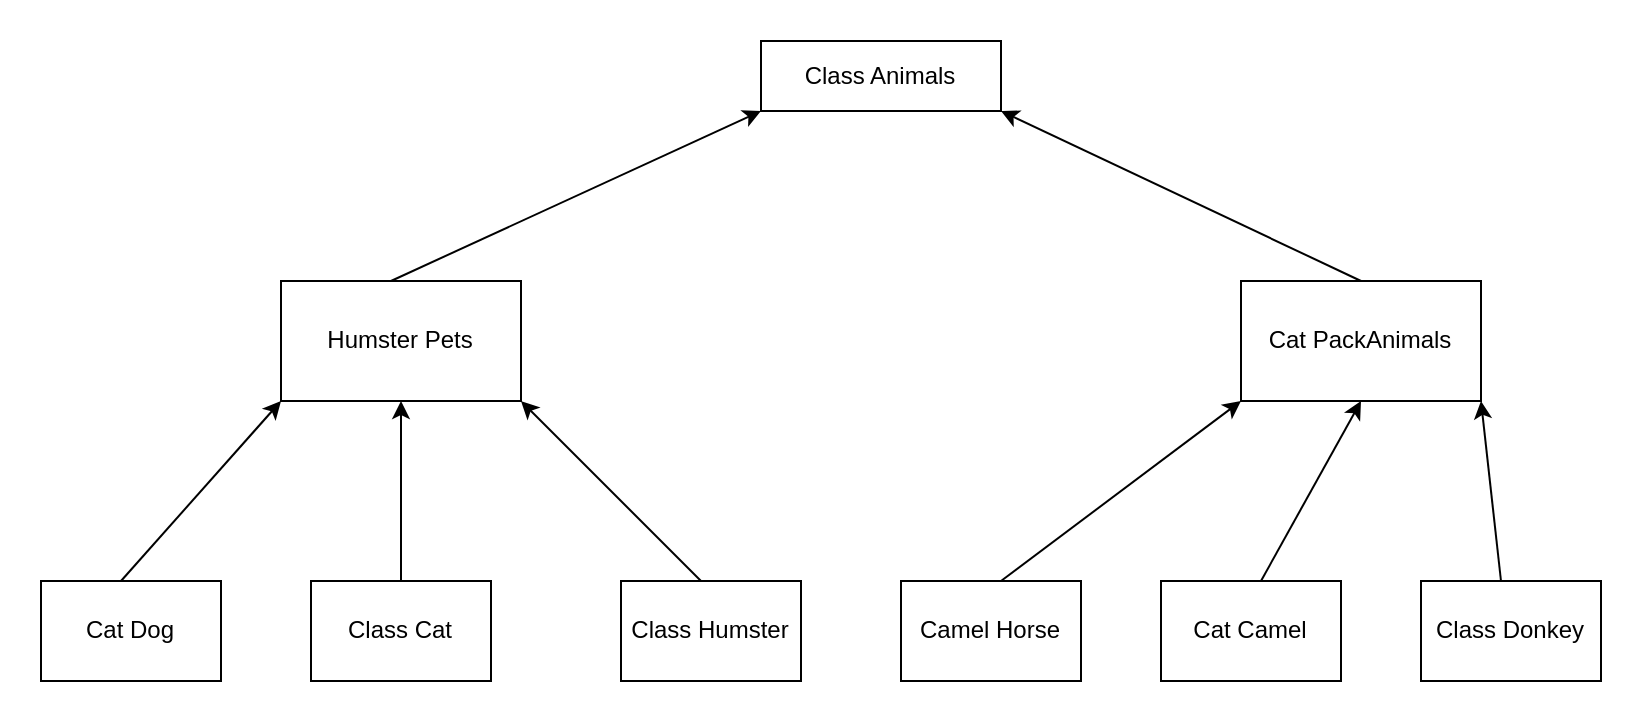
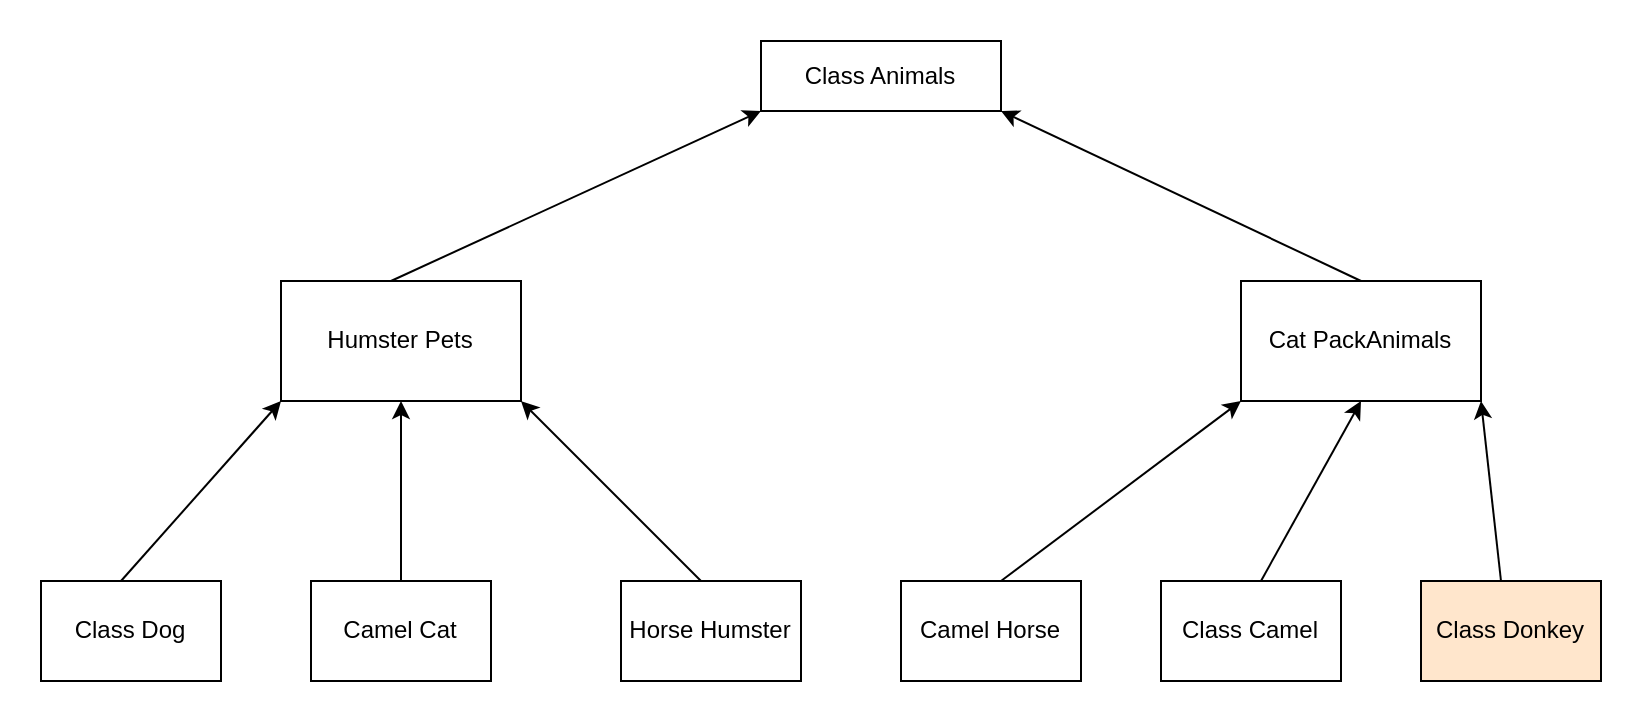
node "Cat Dog": label "Cat Dog" -> "Class Dog"
node "Class Cat": label "Class Cat" -> "Camel Cat"
node "Class Humster": label "Class Humster" -> "Horse Humster"
node "Cat Camel": label "Cat Camel" -> "Class Camel"
node "Class Donkey": fillcolor #ffffff -> #ffe6cc
